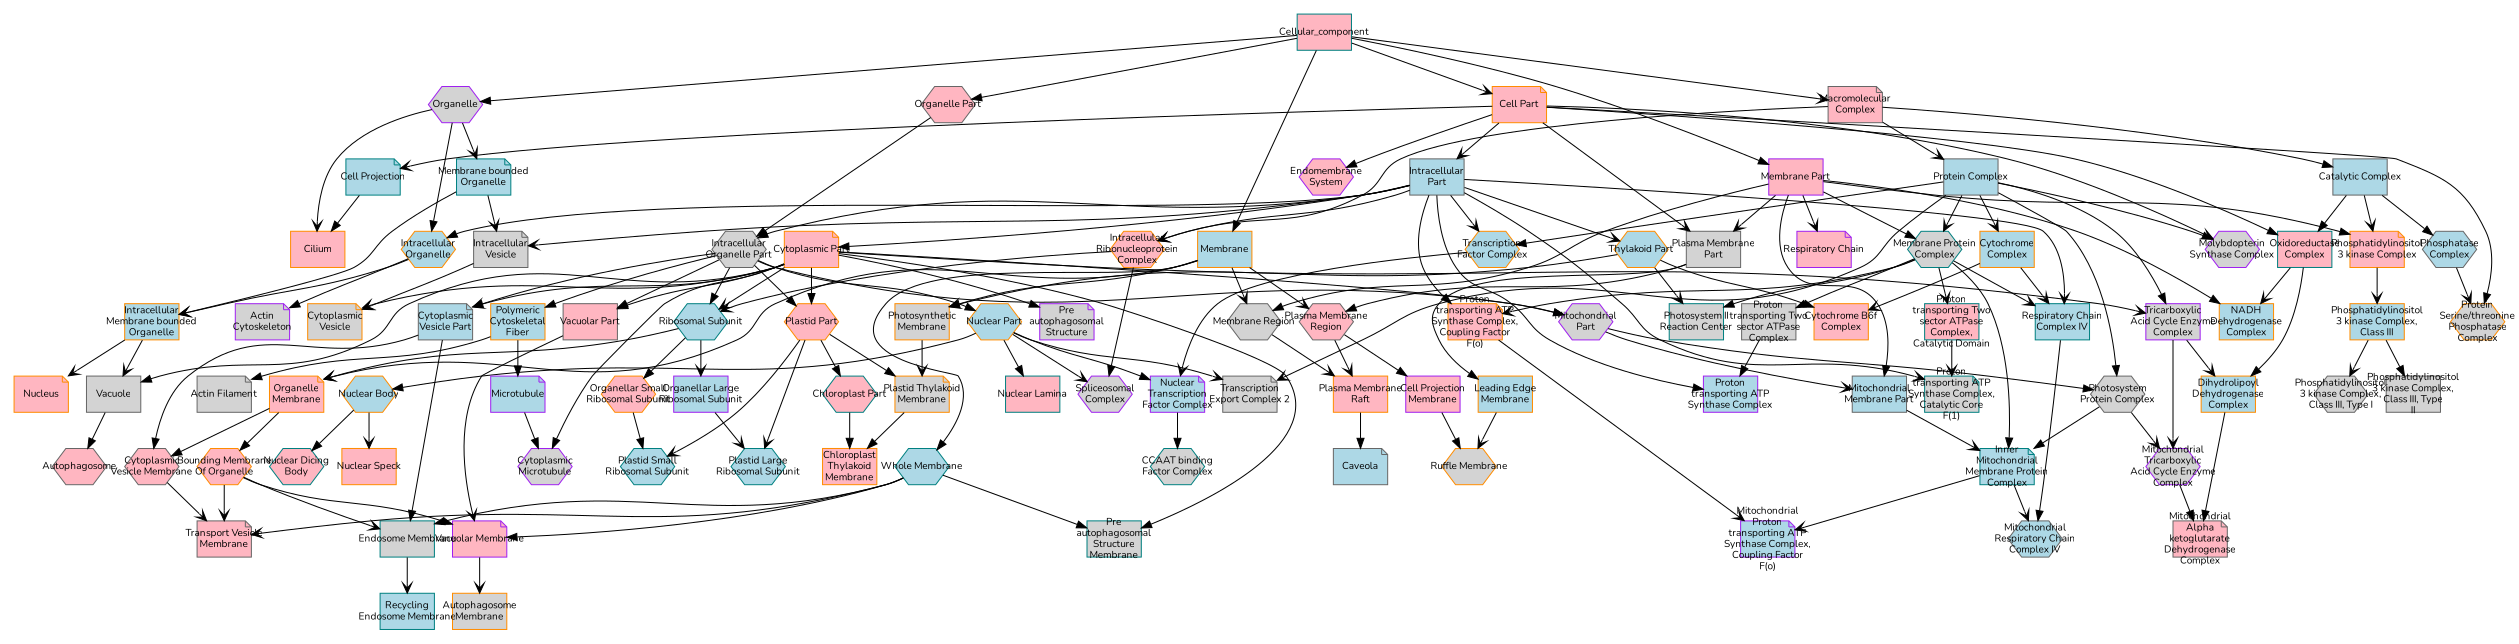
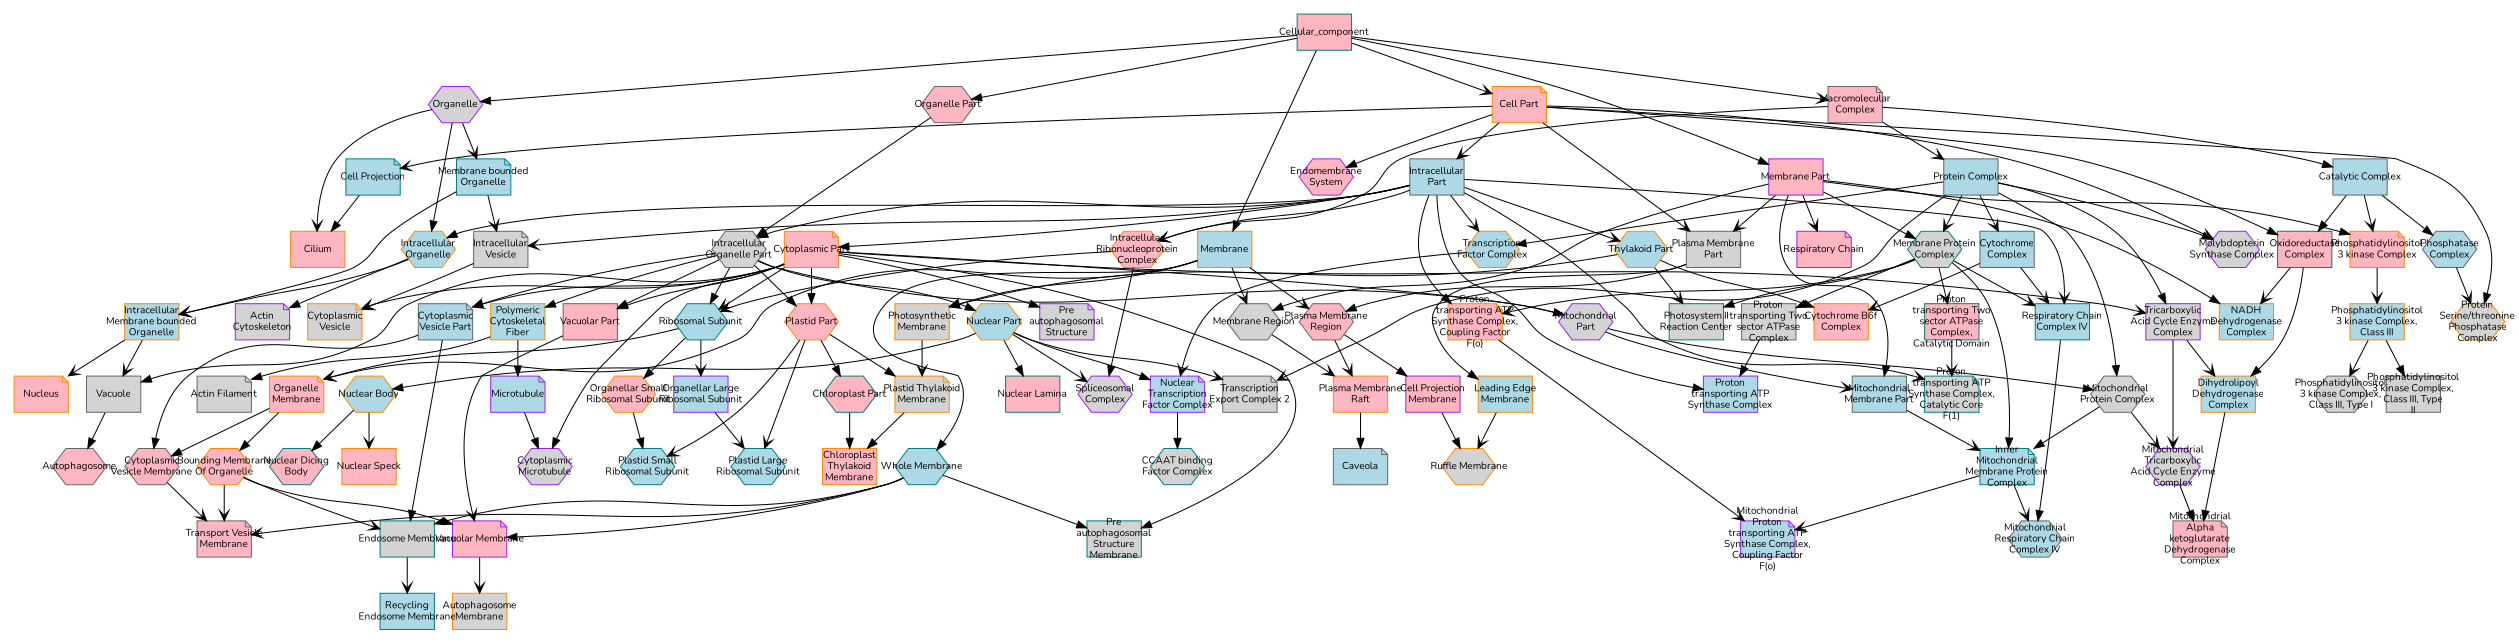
node "Cytochrome Complex": color darkorange -> gray40
node "Photosystem Protein Complex": label "Photosystem Protein Complex" -> "Mitochondrial Protein Complex"
